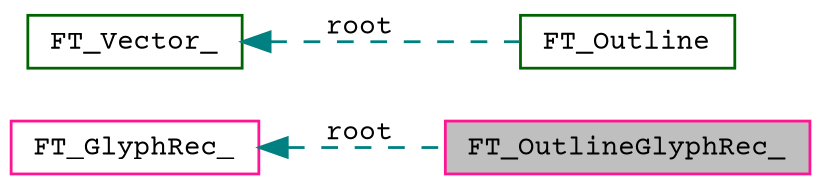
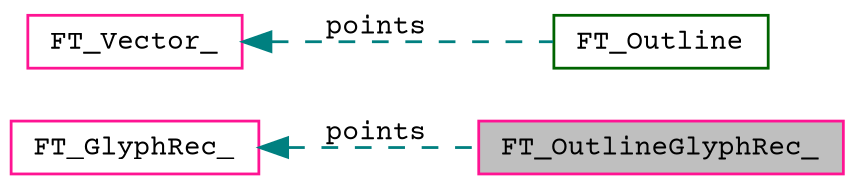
edge "FT_Outline" -> "FT_Vector_": label " root" -> " points"
node "FT_Vector_": color darkgreen -> deeppink
edge "FT_OutlineGlyphRec_" -> "FT_GlyphRec_": label " root" -> " points"
